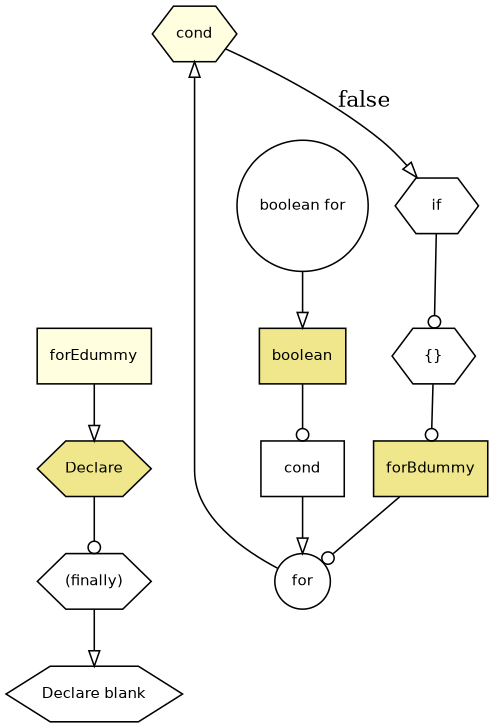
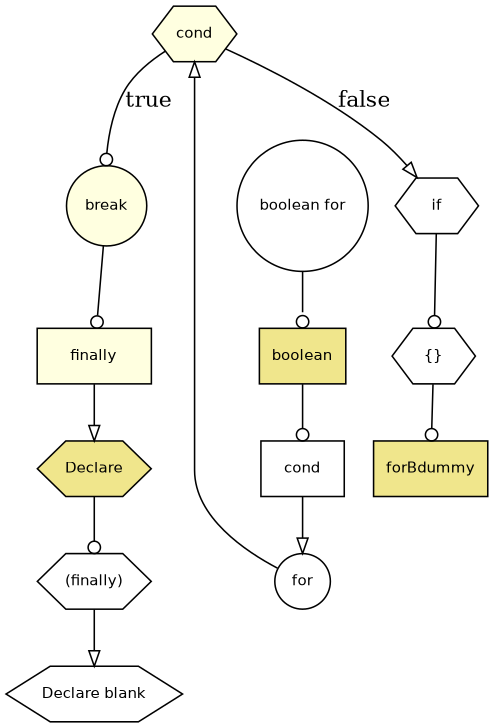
node "break": added
edge "boolean for" -> "boolean": arrowhead onormal -> odot
node "forEdummy": label "forEdummy" -> "finally"
edge "forBdummy" -> "for": removed
